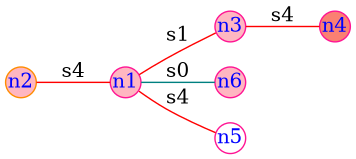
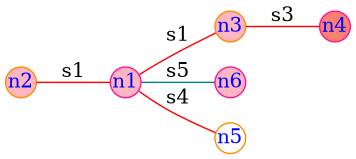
edge "n3" -- "n4": label "s4" -> "s3"
node "n3": color deeppink -> darkorange
edge "n2" -- "n1": label "s4" -> "s1"
edge "n1" -- "n6": label "s0" -> "s5"
node "n5": color deeppink -> darkorange
